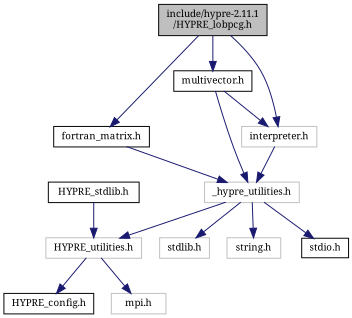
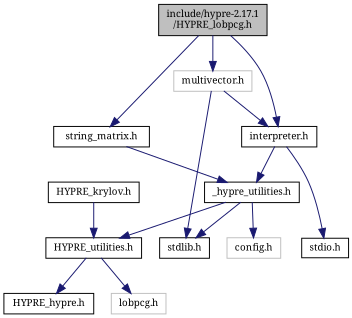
node "include/hypre-2.11.1 /HYPRE_lobpcg.h": label "include/hypre-2.11.1 /HYPRE_lobpcg.h" -> "include/hypre-2.17.1 /HYPRE_lobpcg.h"
node "multivector.h": color black -> grey75
edge "multivector.h" -> "_hypre_utilities.h": now "multivector.h" -> "stdlib.h"
node "fortran_matrix.h": label "fortran_matrix.h" -> "string_matrix.h"
node "interpreter.h": color grey75 -> black
node "HYPRE_stdlib.h": label "HYPRE_stdlib.h" -> "HYPRE_krylov.h"
node "_hypre_utilities.h": color grey75 -> black
edge "_hypre_utilities.h" -> "stdio.h": now "interpreter.h" -> "stdio.h"
node "HYPRE_utilities.h": color grey75 -> black
node "stdlib.h": color grey75 -> black
node "string.h": label "string.h" -> "config.h"
node "HYPRE_config.h": label "HYPRE_config.h" -> "HYPRE_hypre.h"
node "mpi.h": label "mpi.h" -> "lobpcg.h"
